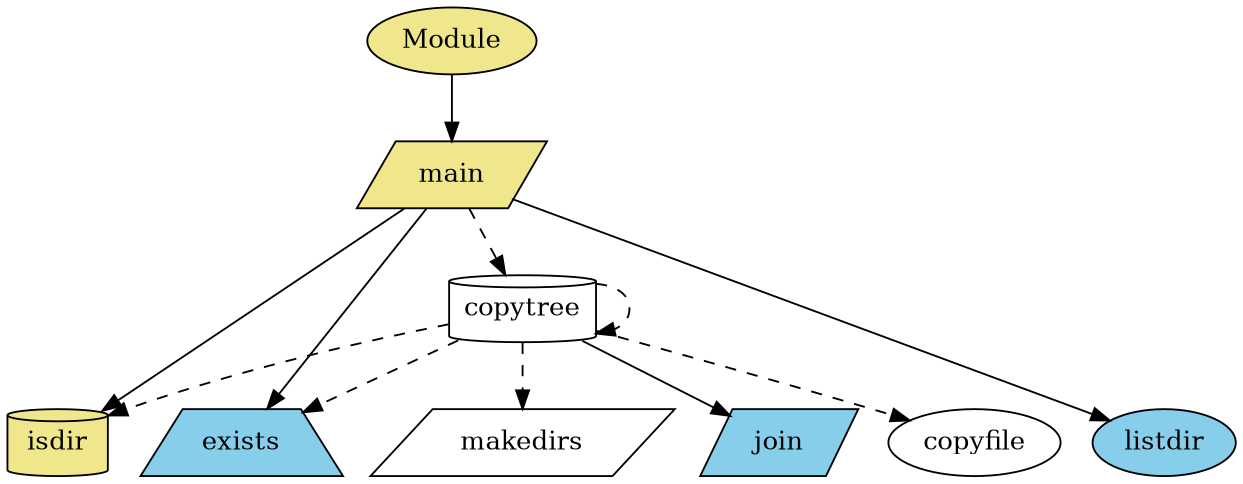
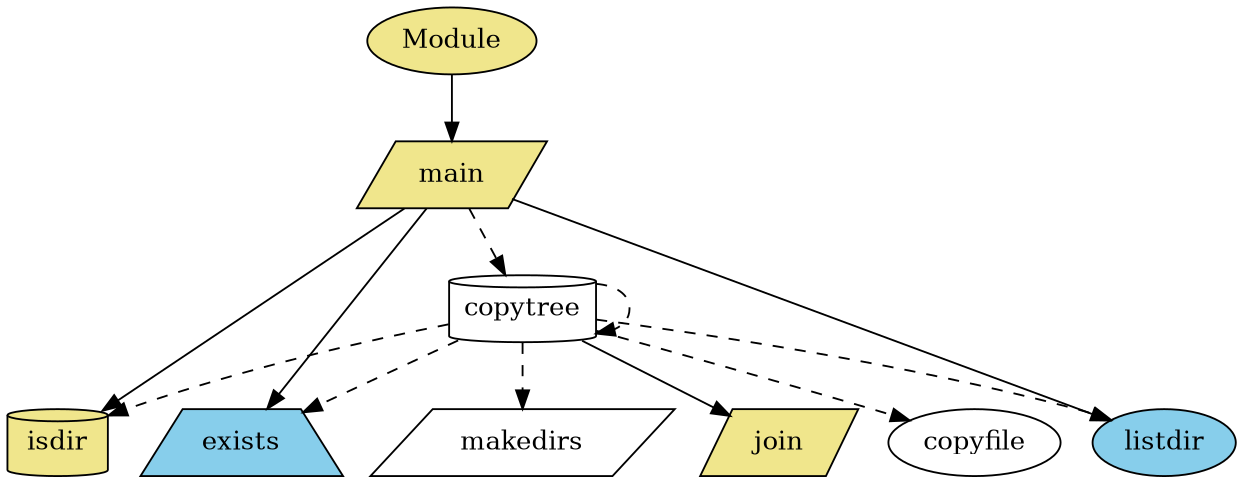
edge "copytree" -> "listdir": added
node "join": fillcolor skyblue -> khaki
